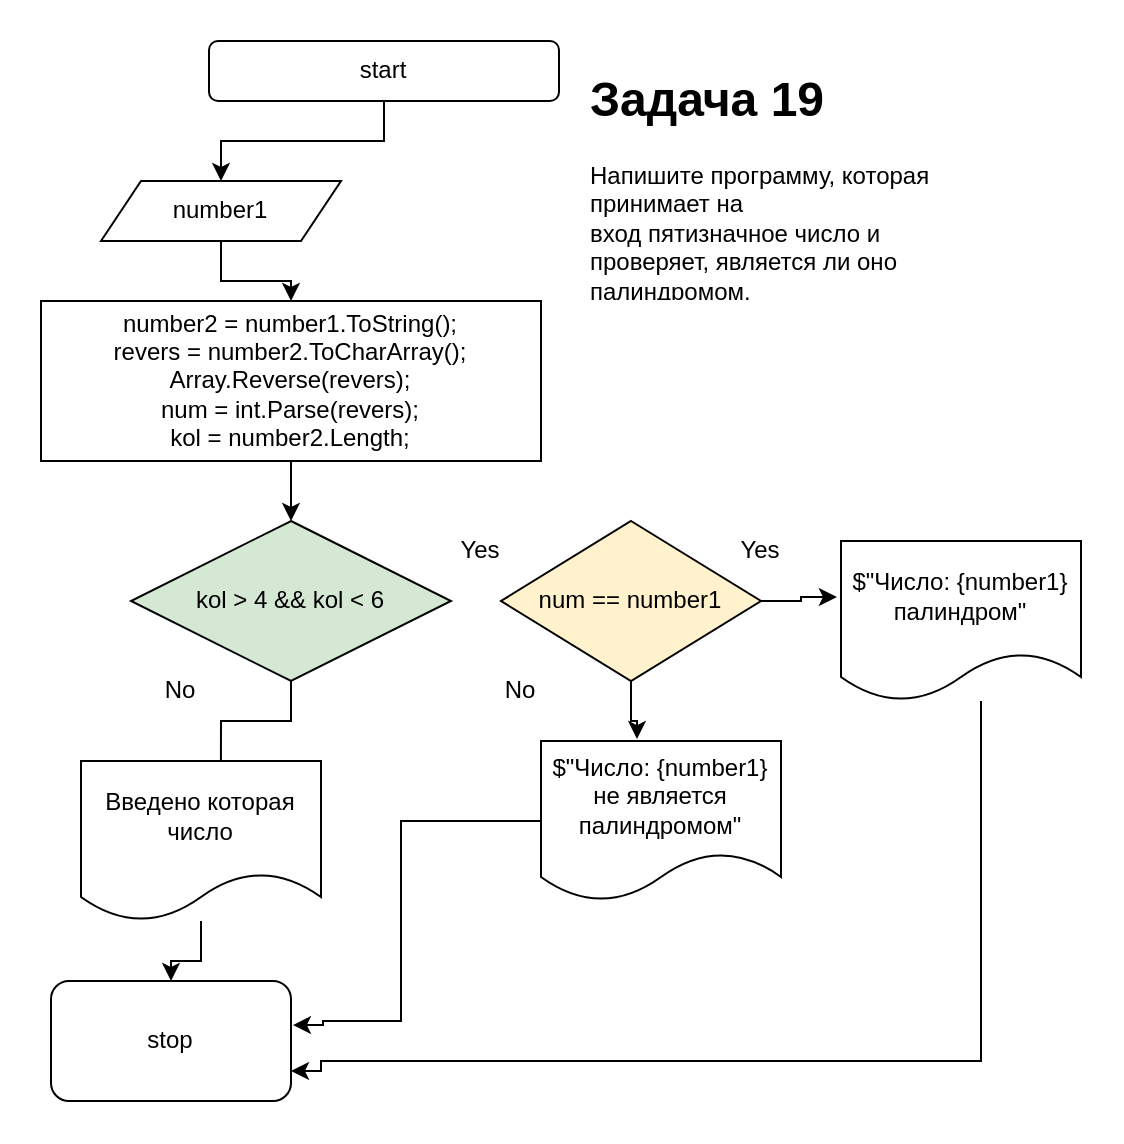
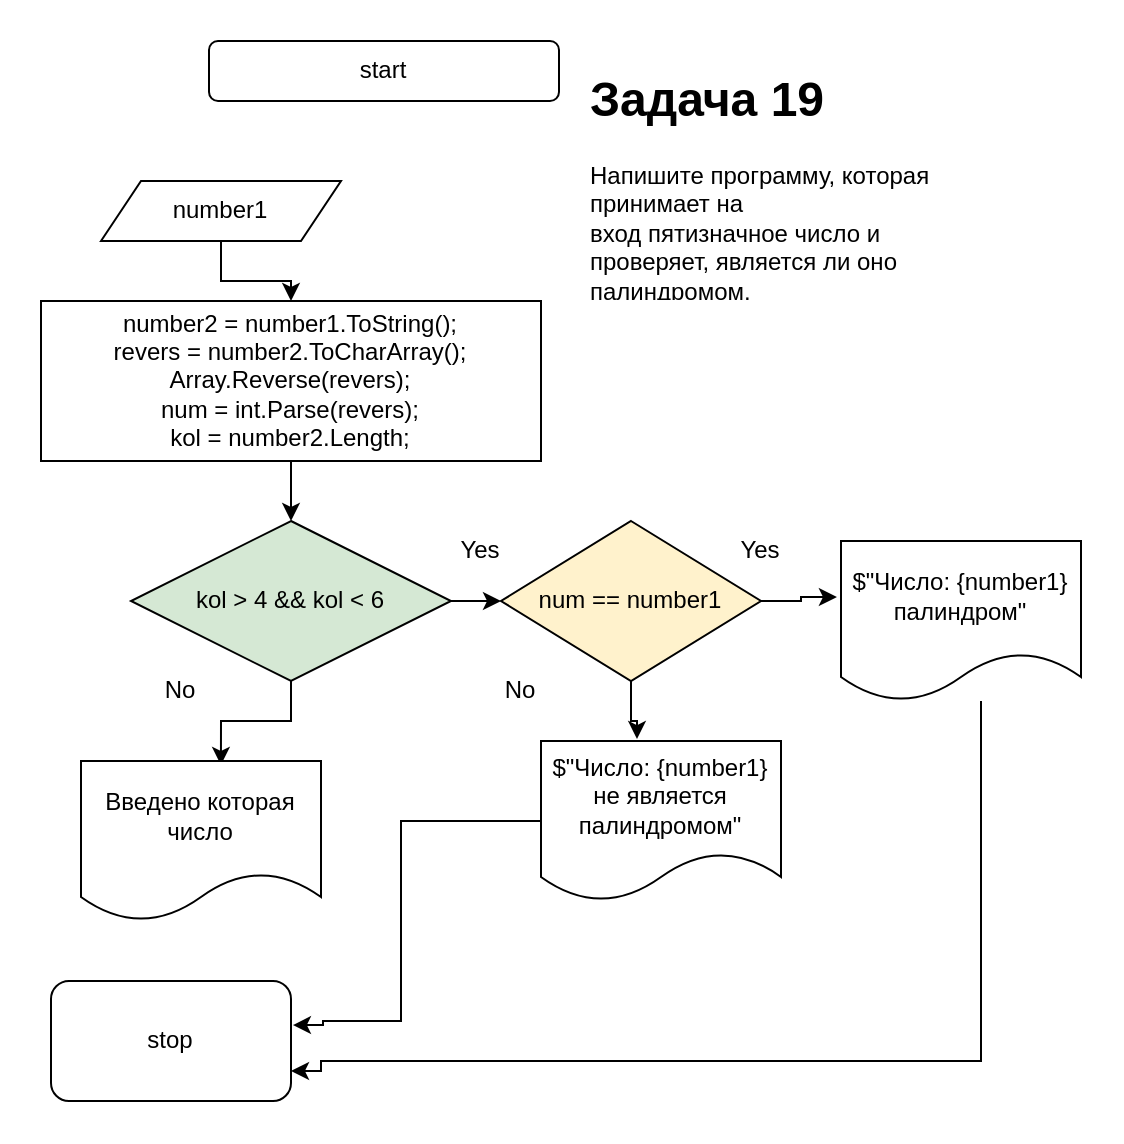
edge "start" -> "number1": removed
edge "kol > 4 && kol < 6" -> "num == number1": added
edge "kol > 4 && kol < 6" -- "Введено которая число": arrowhead none -> classic
edge "Введено которая число" -> "stop": removed
